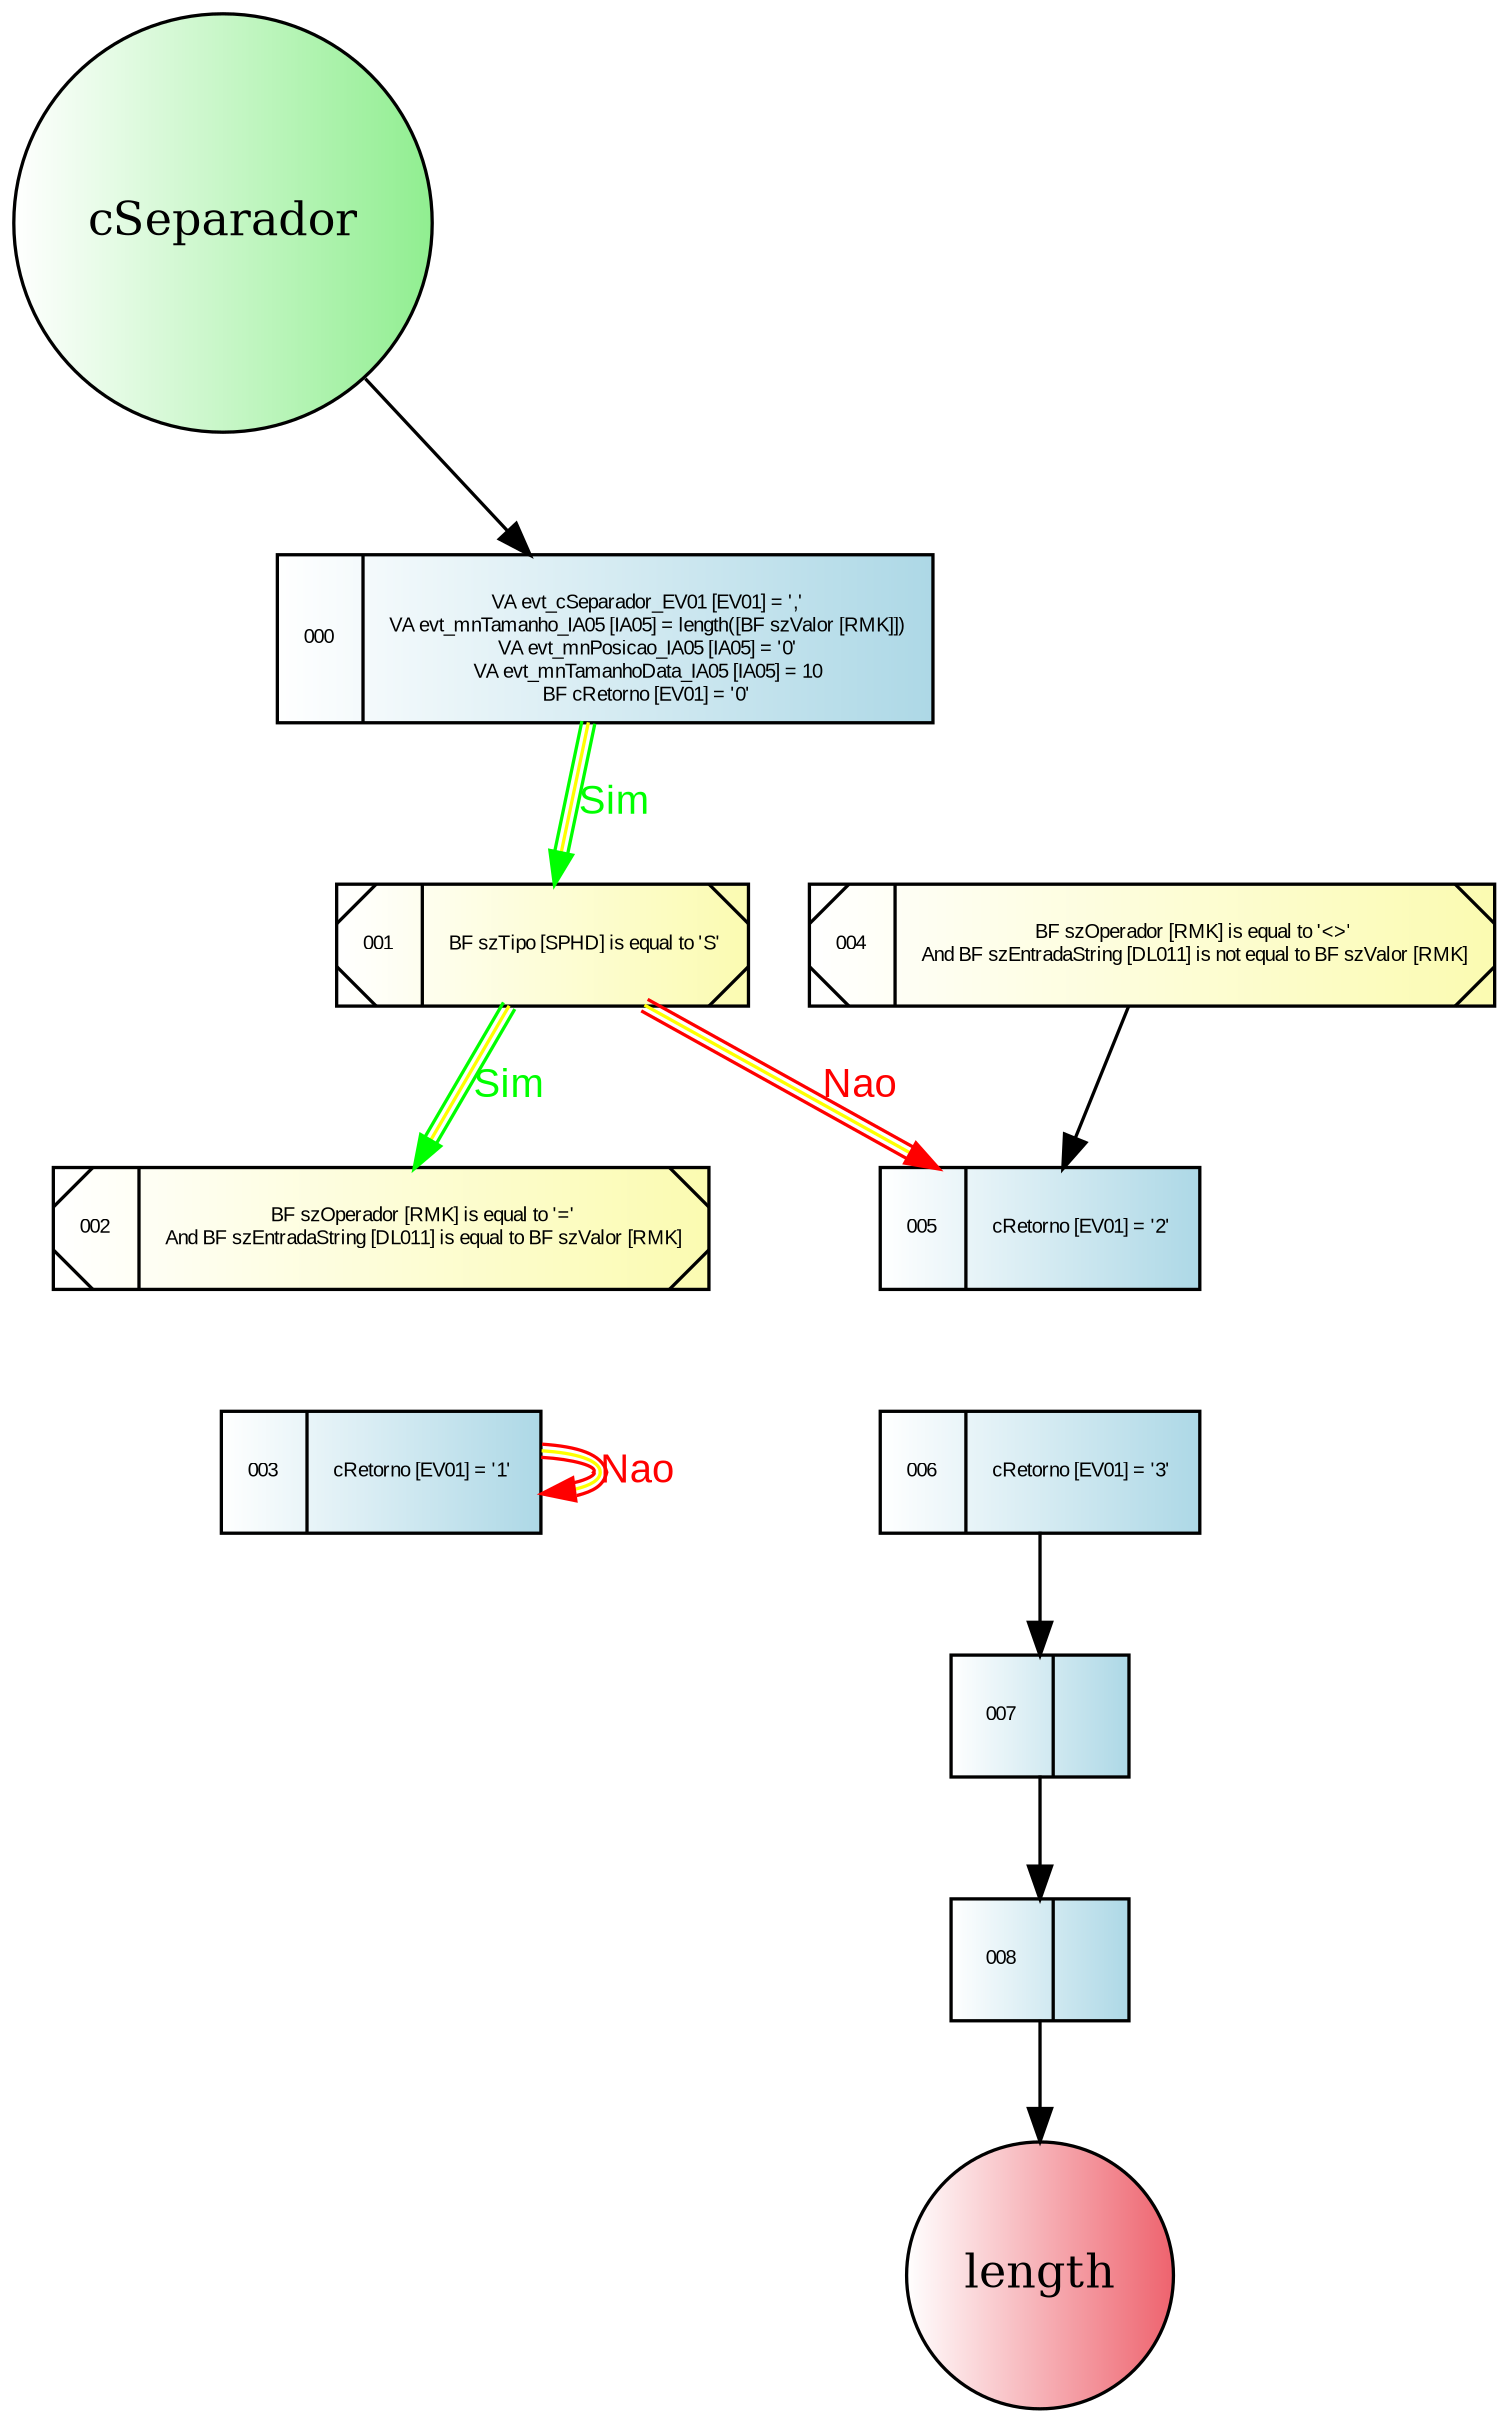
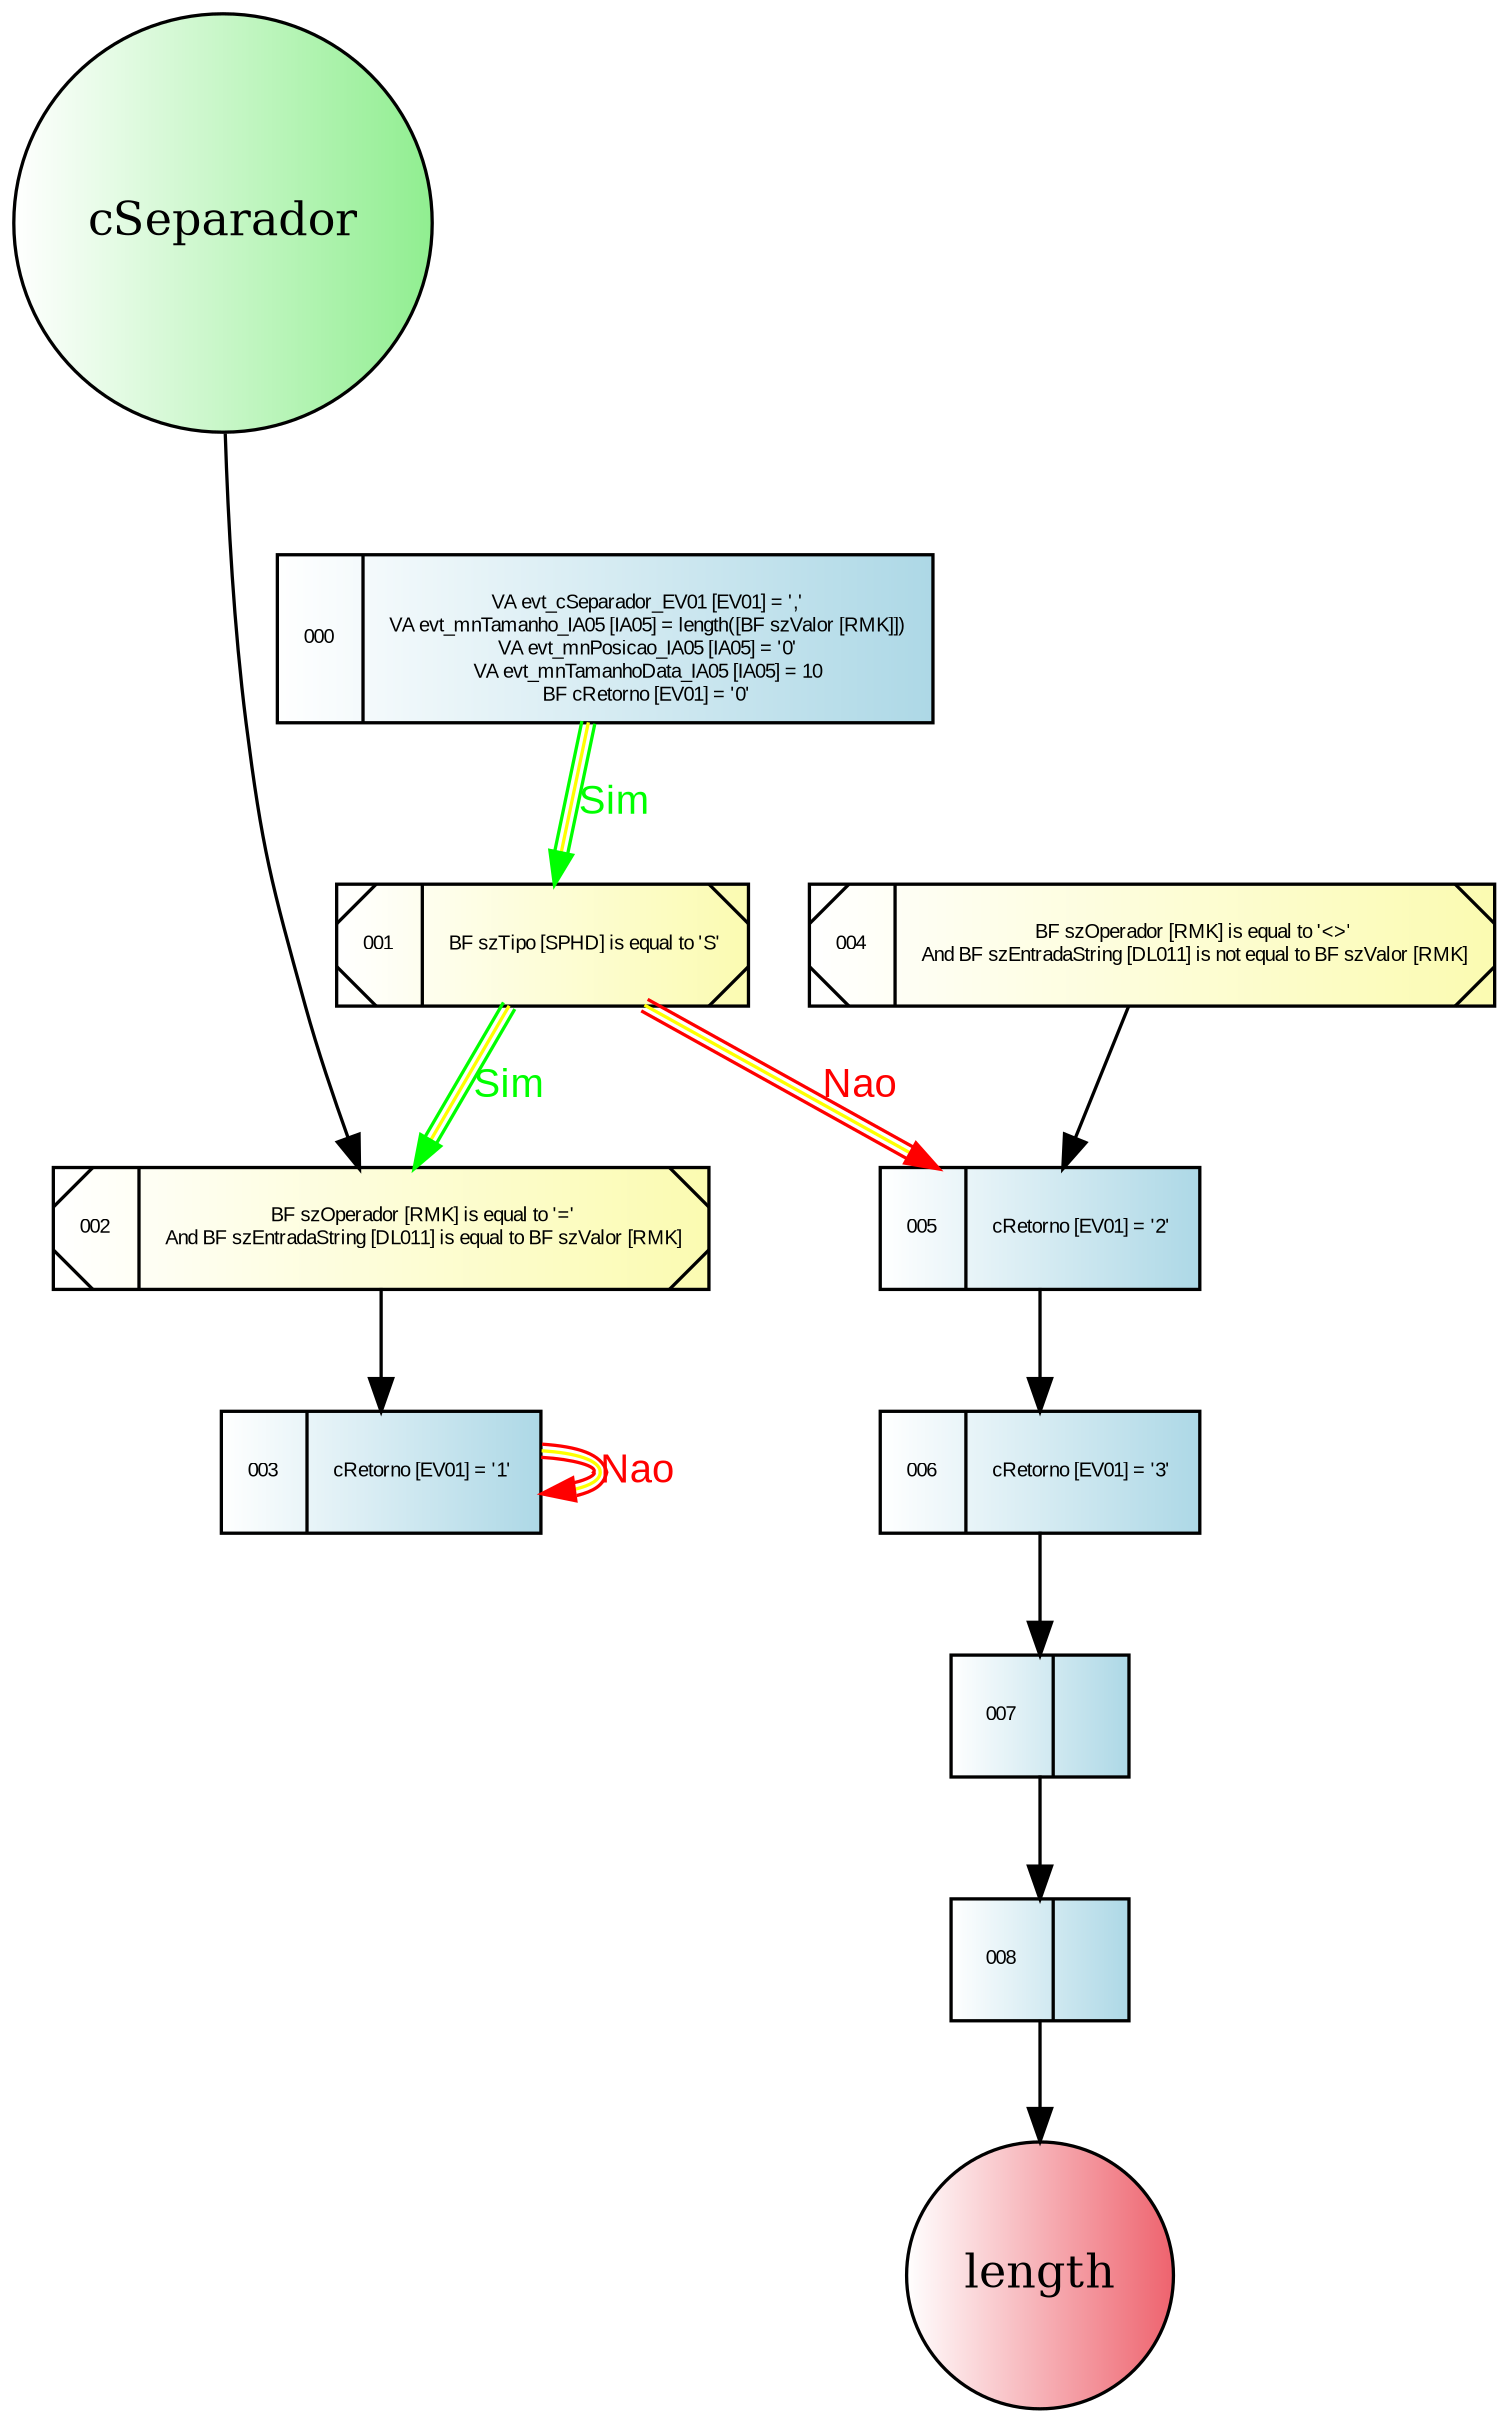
edge "cSeparador" -> "000": now "cSeparador" -> "002"
edge "002" -> "003": added
edge "005" -> "006": added
